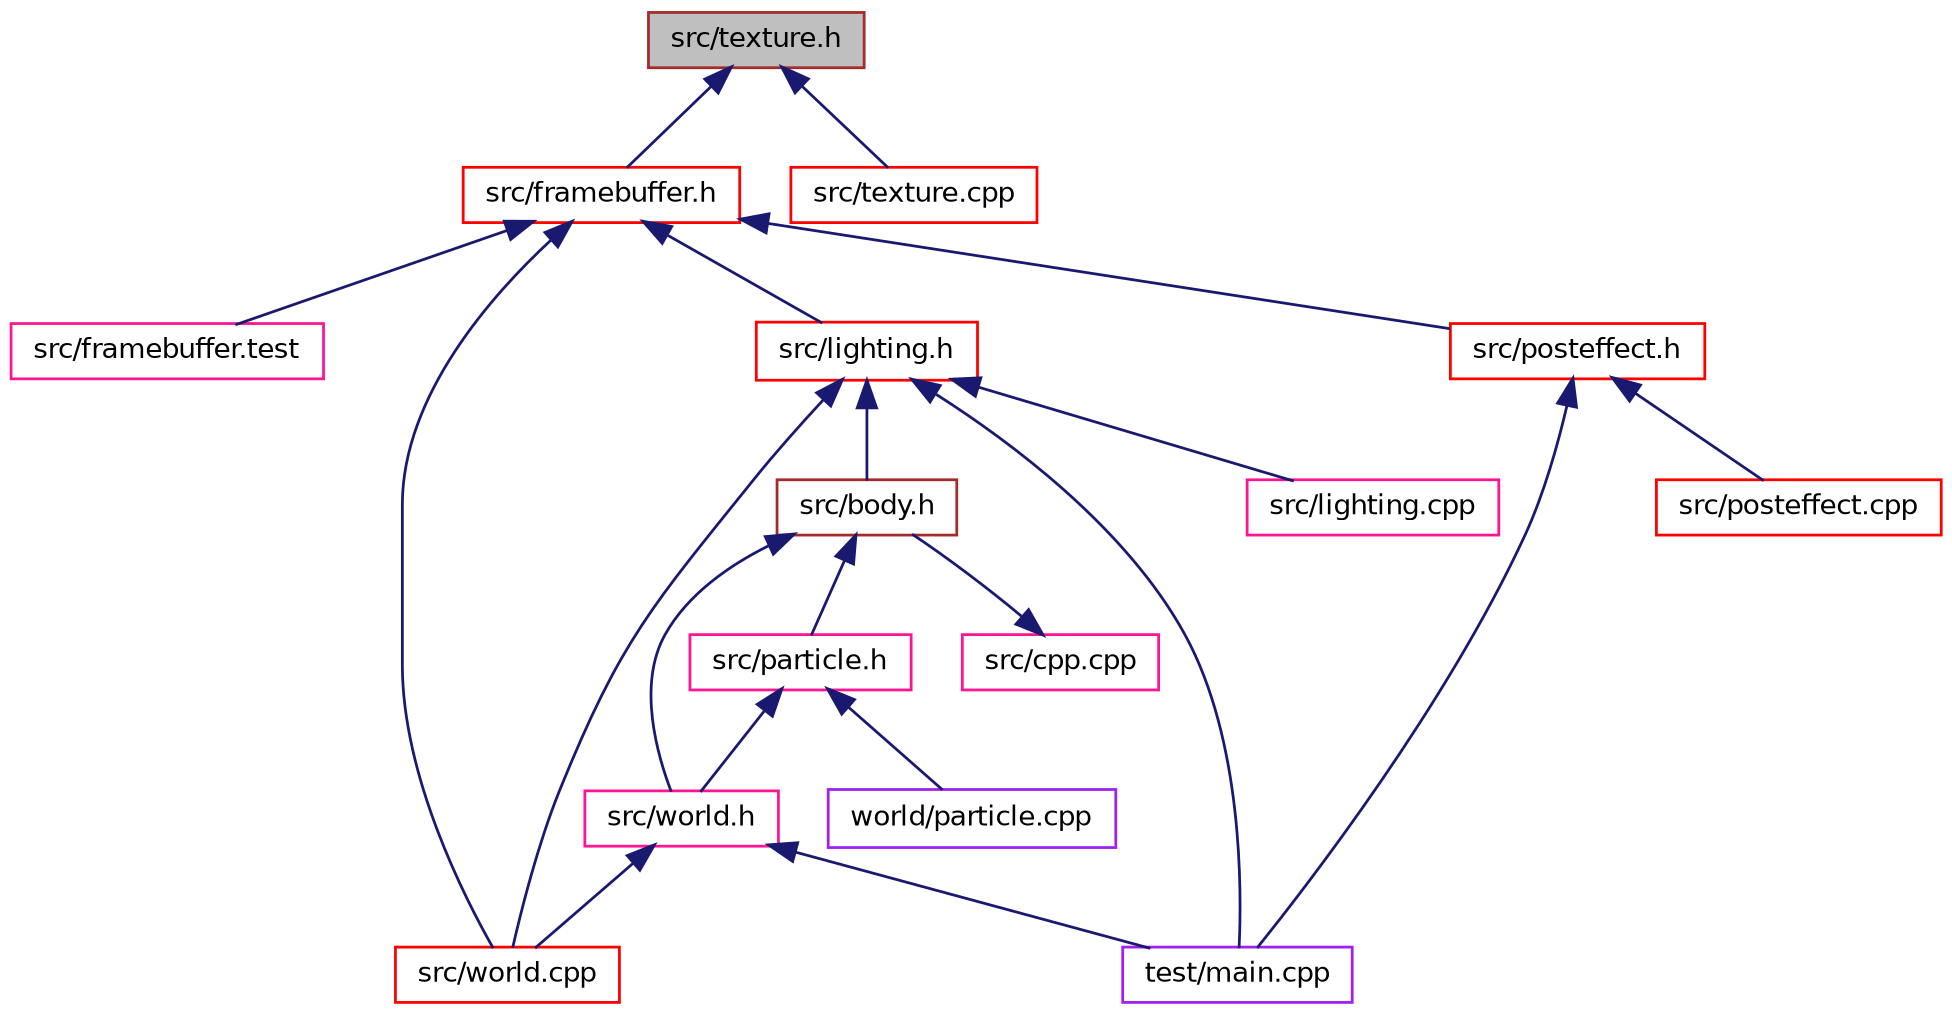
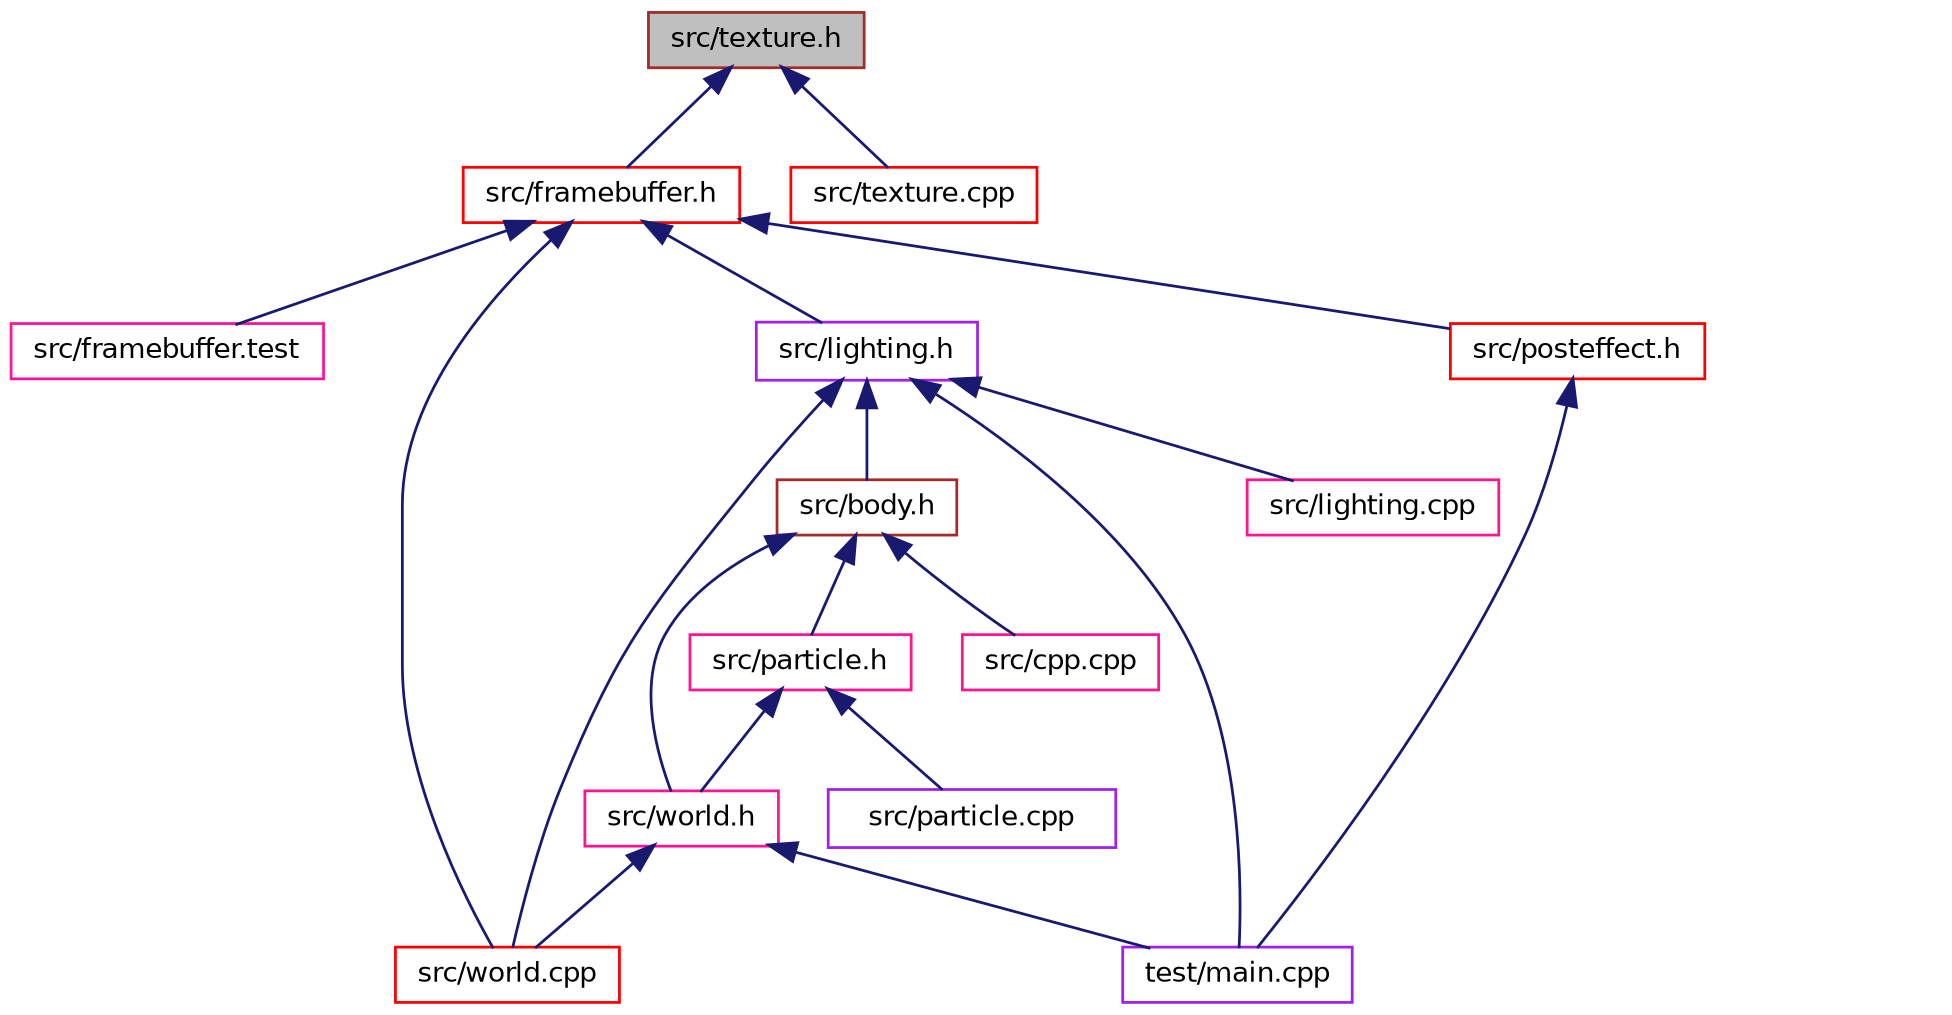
node "src/lighting.h": color red -> purple
node "src/posteffect.cpp": removed
edge "src/body.h" -> "src/cpp.cpp": reversed
node "world/particle.cpp": label "world/particle.cpp" -> "src/particle.cpp"
